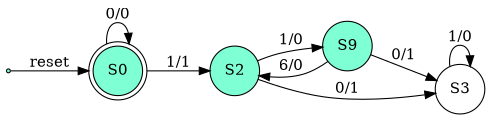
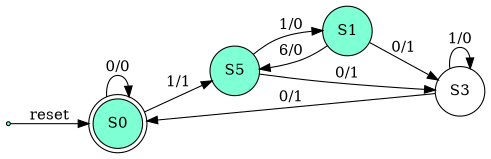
node "S9": label "S9" -> "S1"
node "S2": label "S2" -> "S5"
edge "S3" -> "S0": added, label "0/1"
